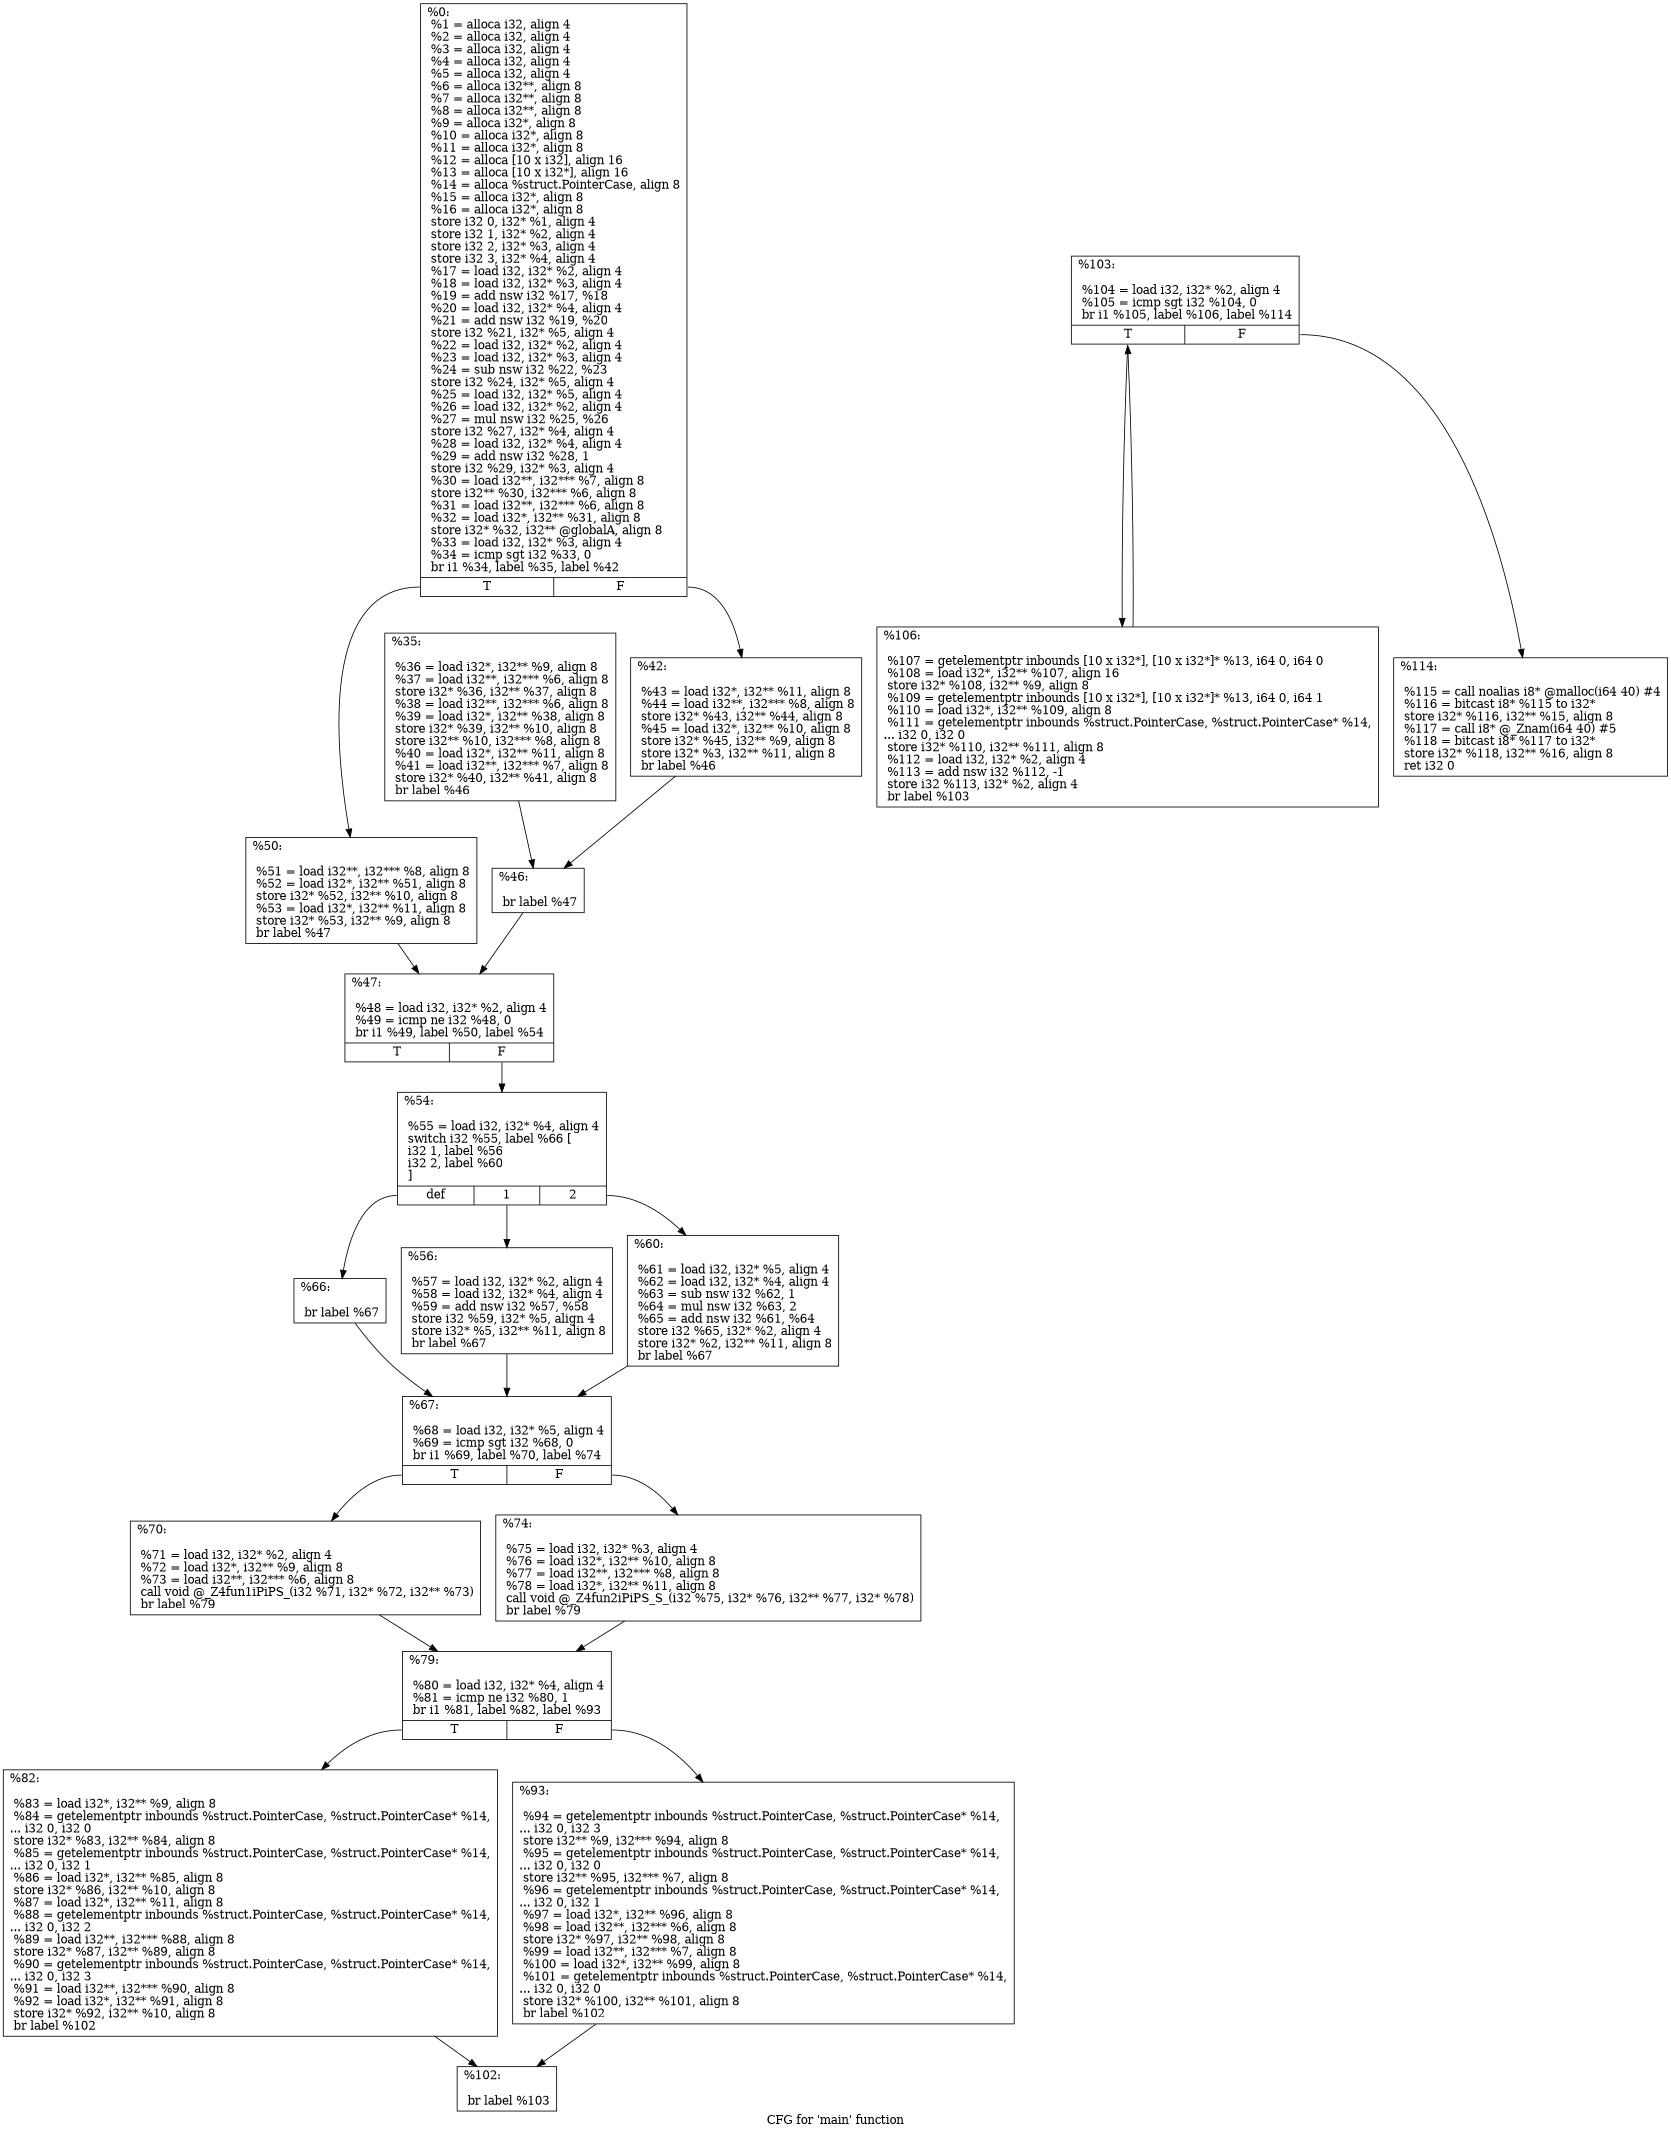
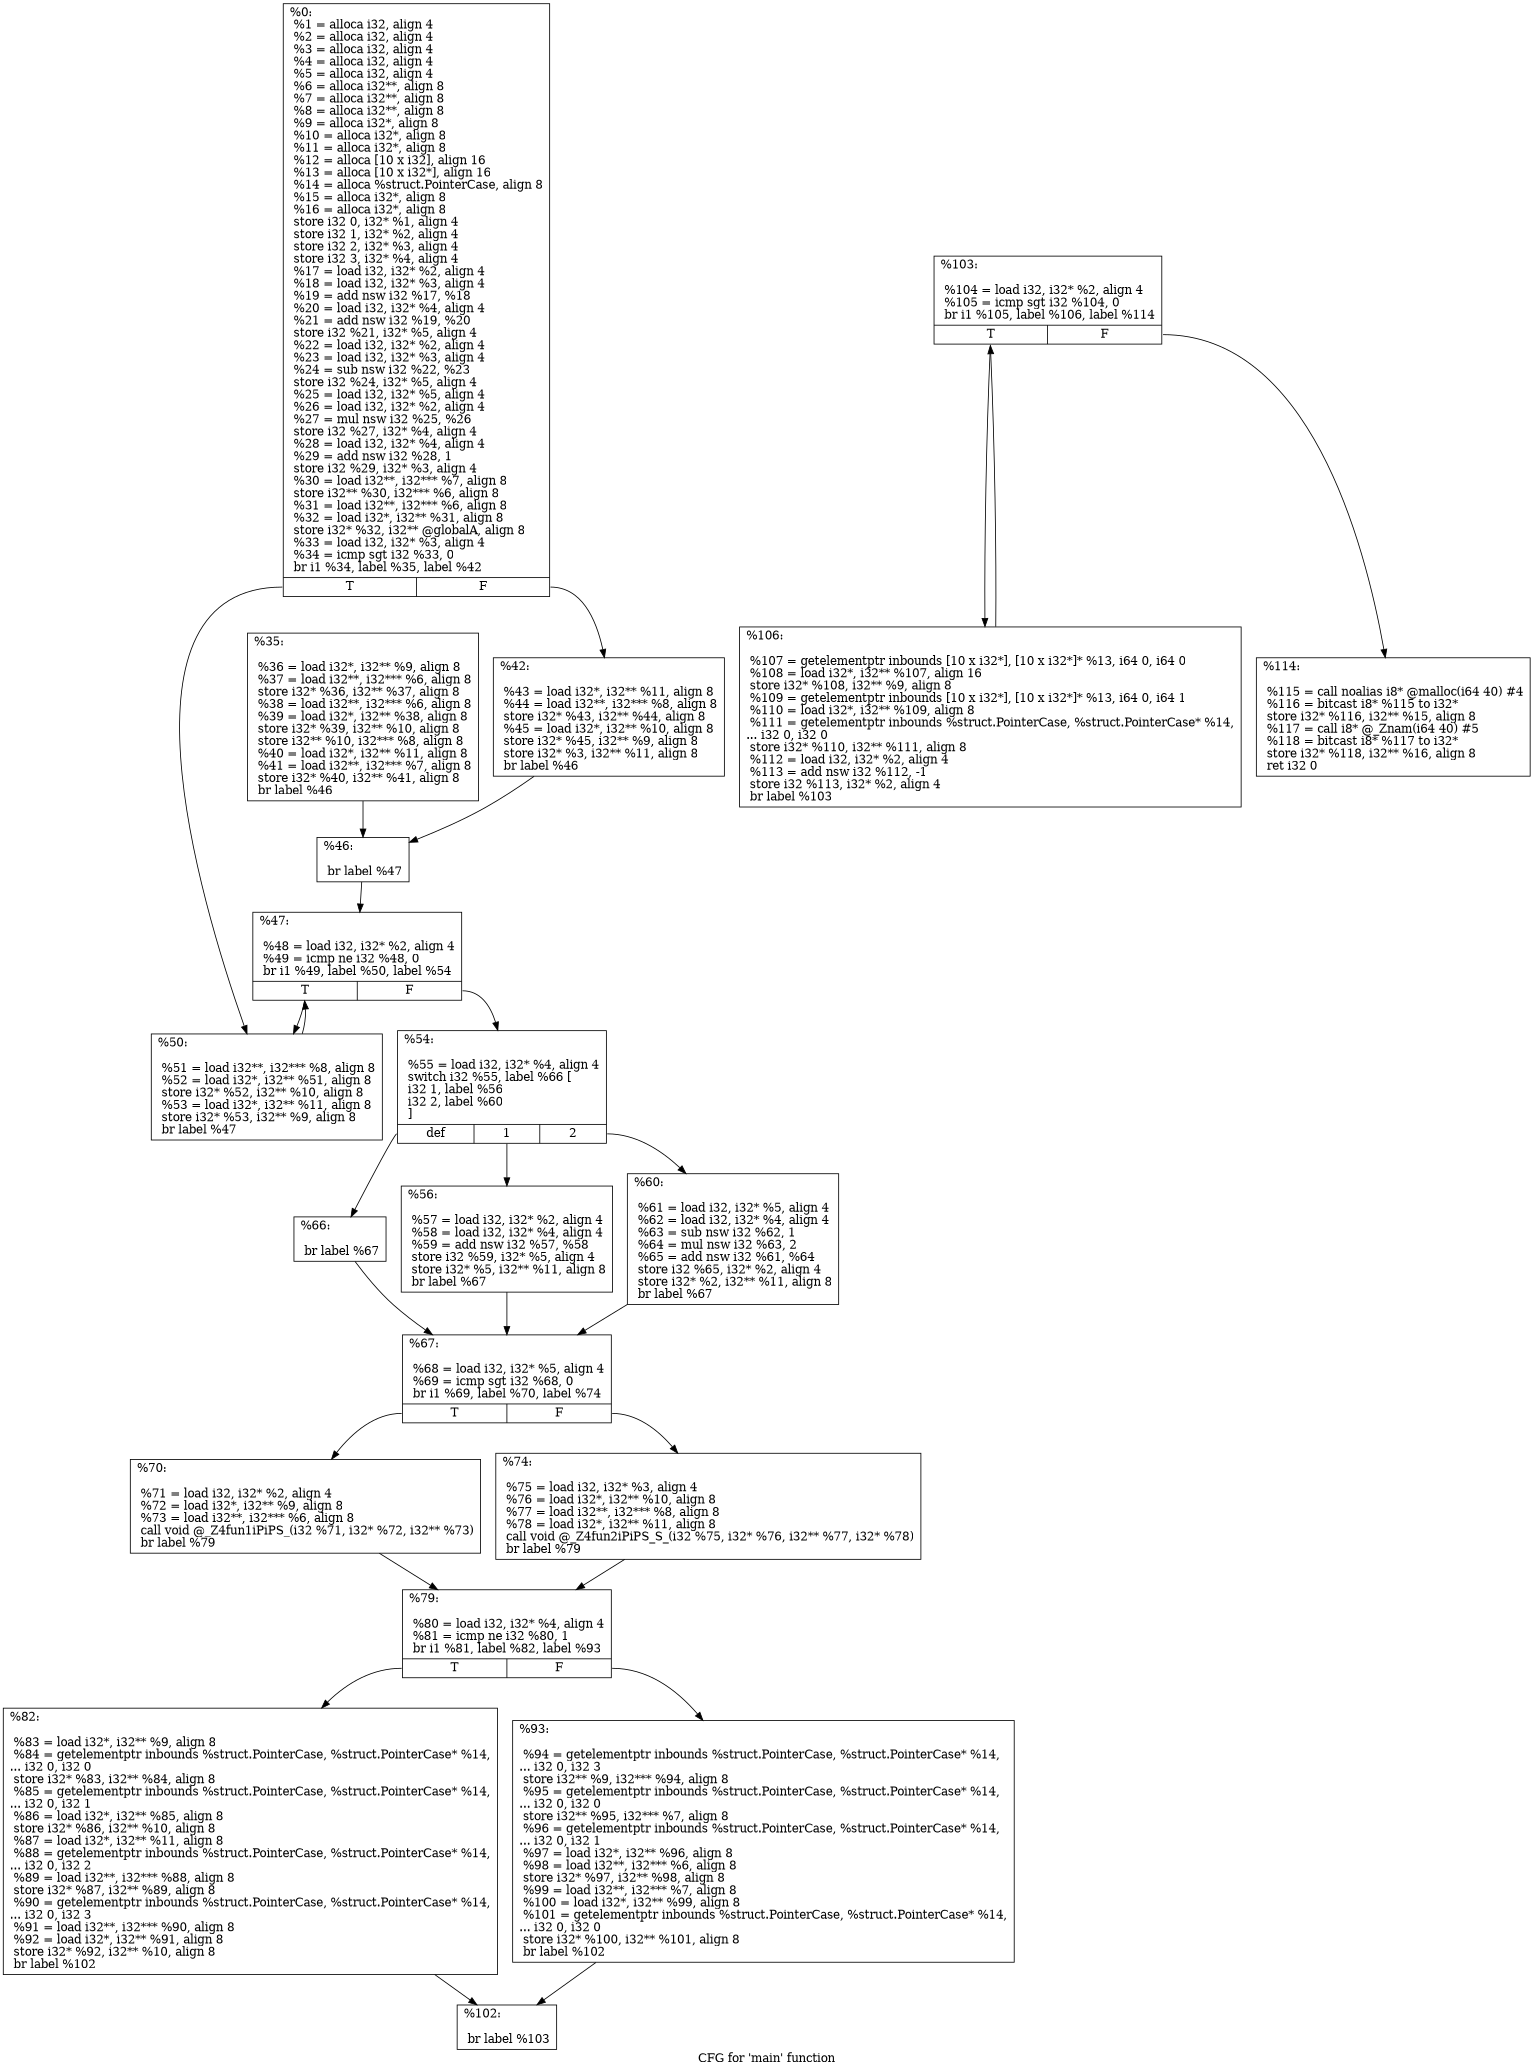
edge "%47:" -> "%50:": added
